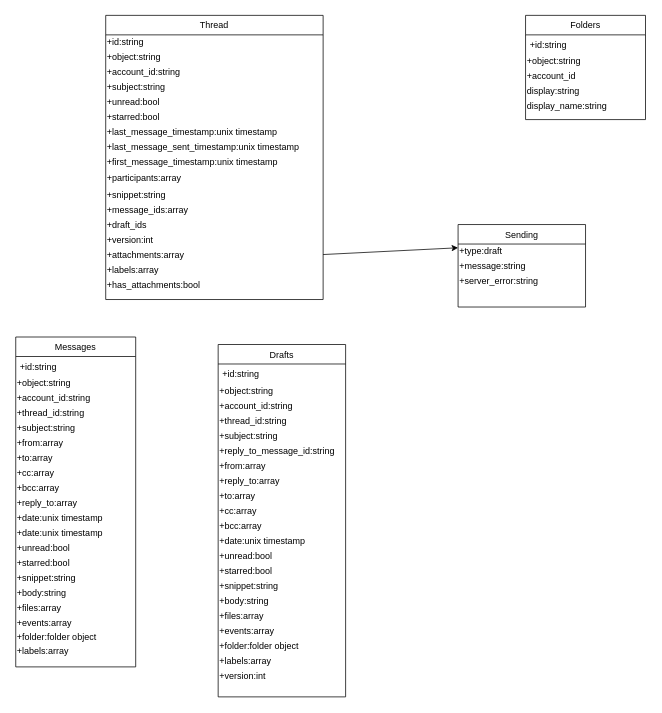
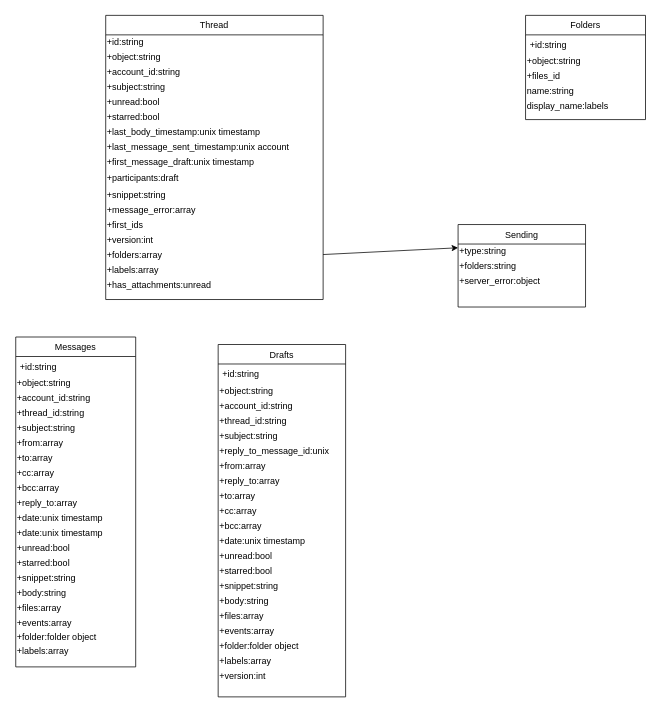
node "+account_id": label "+account_id" -> "+files_id"
node "display:string": label "display:string" -> "name:string"
node "display_name:string": label "display_name:string" -> "display_name:labels"
node "+last_message_timestamp:unix timestamp": label "+last_message_timestamp:unix timestamp" -> "+last_body_timestamp:unix timestamp"
node "+last_message_sent_timestamp:unix timestamp": label "+last_message_sent_timestamp:unix timestamp" -> "+last_message_sent_timestamp:unix account"
node "+first_message_timestamp:unix timestamp": label "+first_message_timestamp:unix timestamp" -> "+first_message_draft:unix timestamp"
node "+participants:array": label "+participants:array" -> "+participants:draft"
node "+message_ids:array": label "+message_ids:array" -> "+message_error:array"
node "+draft_ids": label "+draft_ids" -> "+first_ids"
node "+type:draft": label "+type:draft" -> "+type:string"
node "+attachments:array": label "+attachments:array" -> "+folders:array"
node "+message:string": label "+message:string" -> "+folders:string"
node "+server_error:string": label "+server_error:string" -> "+server_error:object"
node "+has_attachments:bool": label "+has_attachments:bool" -> "+has_attachments:unread"
node "+reply_to_message_id:string": label "+reply_to_message_id:string" -> "+reply_to_message_id:unix"
